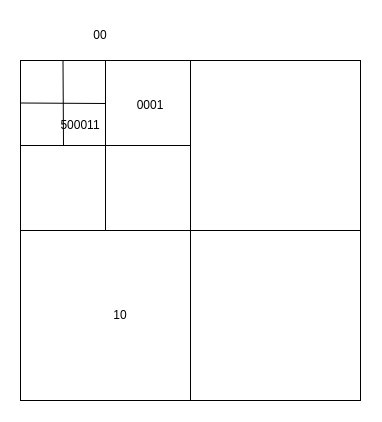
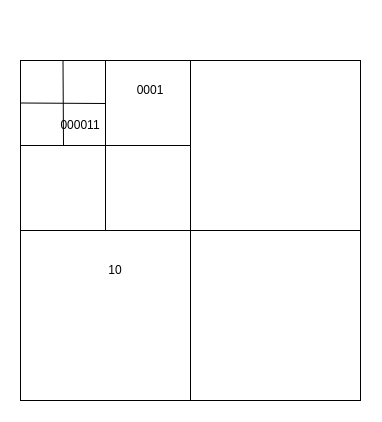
node "00": removed
node "0001": moved (151, 106) -> (151, 91)
node "500011": label "500011" -> "000011"
node "10": moved (121, 316) -> (116, 271)
